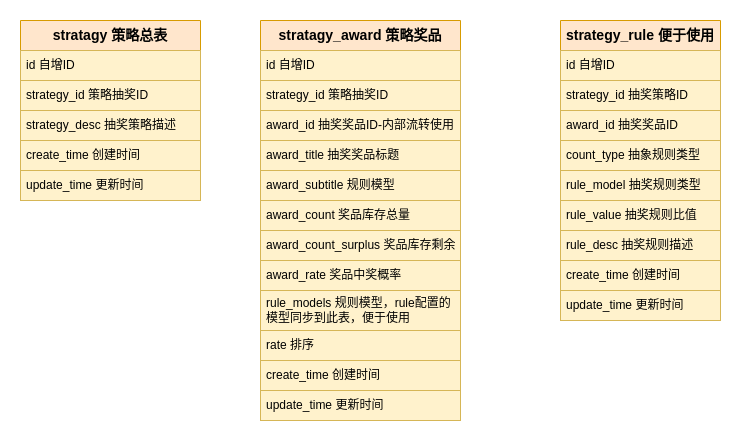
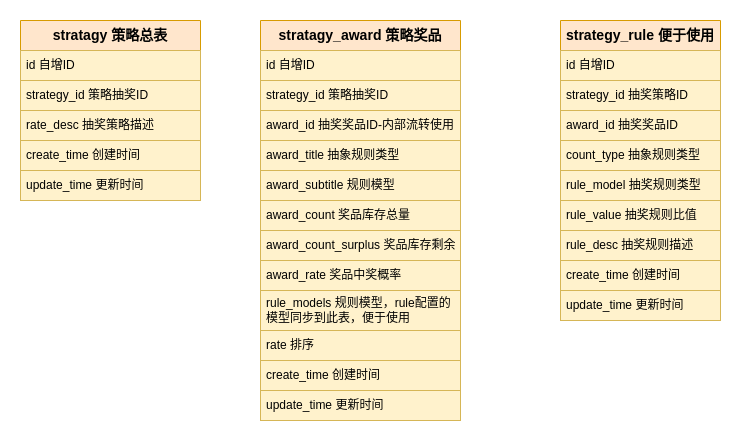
node "strategy_desc 抽奖策略描述": label "strategy_desc 抽奖策略描述" -> "rate_desc 抽奖策略描述"
node "award_title 抽奖奖品标题": label "award_title 抽奖奖品标题" -> "award_title 抽象规则类型"
